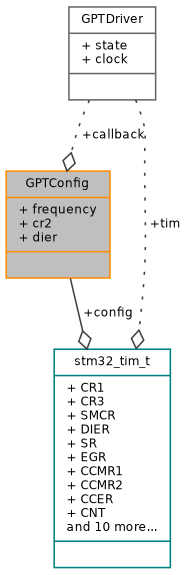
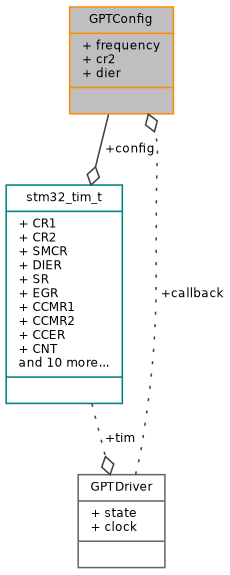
edge "GPTDriver" -> "stm32_tim_t": reversed
node "stm32_tim_t": text "+ CR3" -> "+ CR2"
